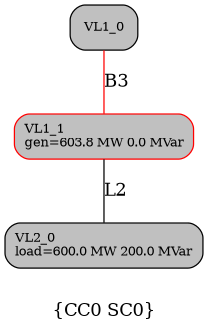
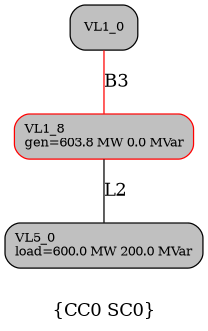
node "VL1_1 gen=603.8 MW 0.0 MVar": label "VL1_1 gen=603.8 MW 0.0 MVar" -> "VL1_8 gen=603.8 MW 0.0 MVar"
node "VL2_0 load=600.0 MW 200.0 MVar": label "VL2_0 load=600.0 MW 200.0 MVar" -> "VL5_0 load=600.0 MW 200.0 MVar"
